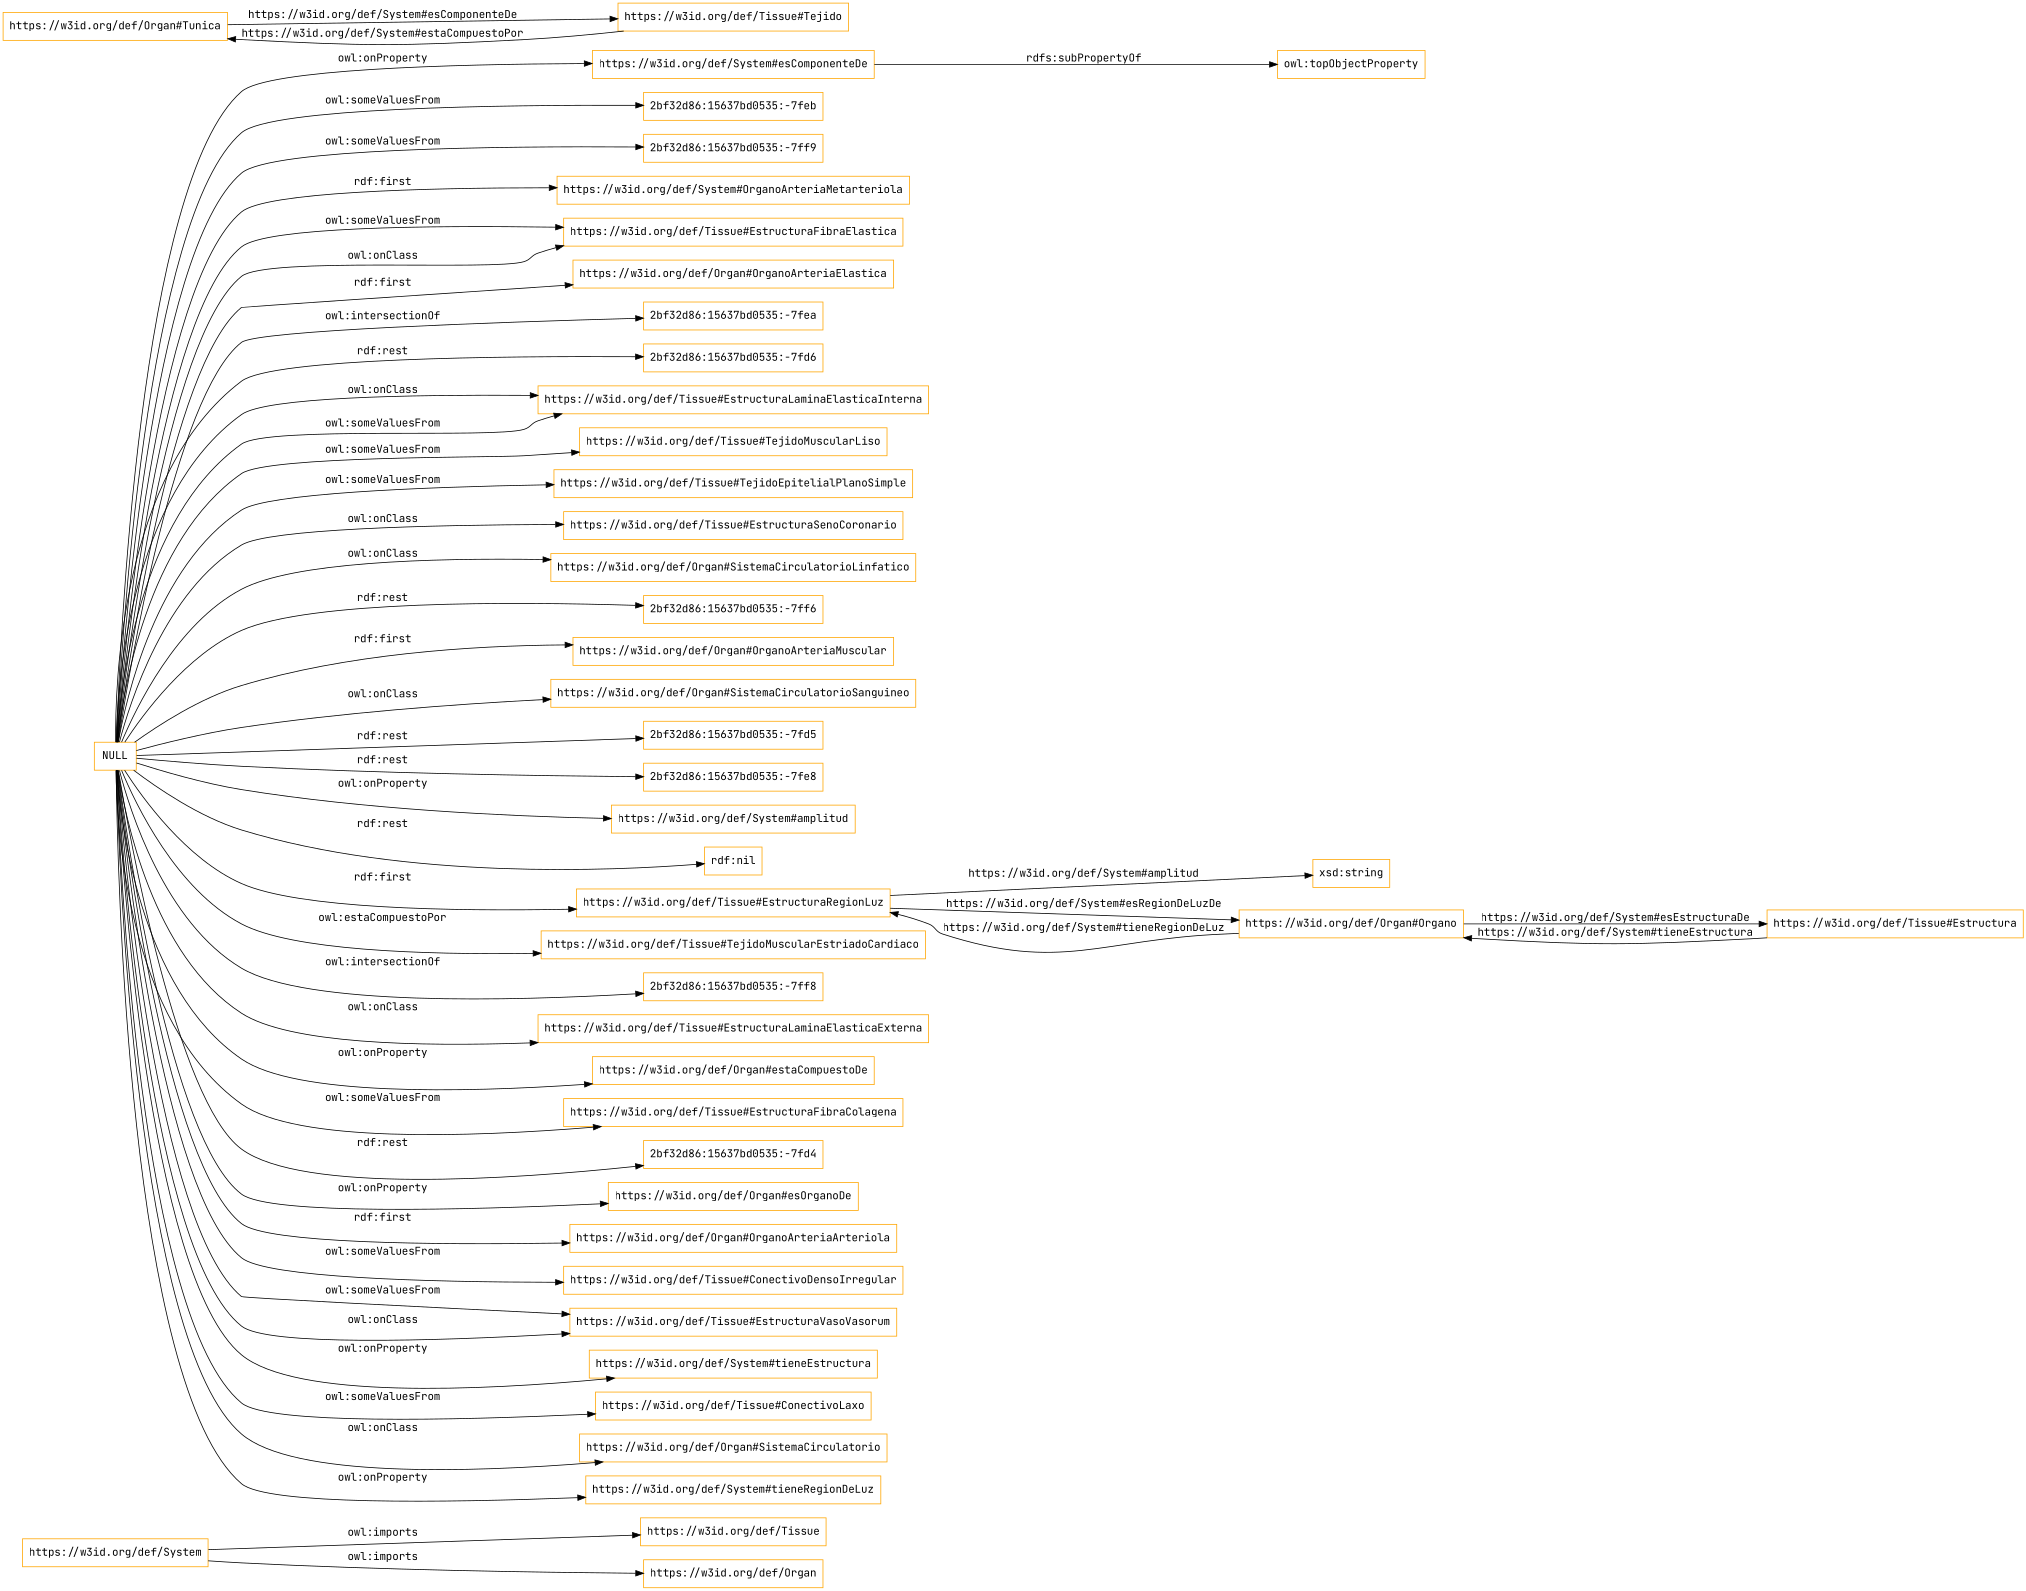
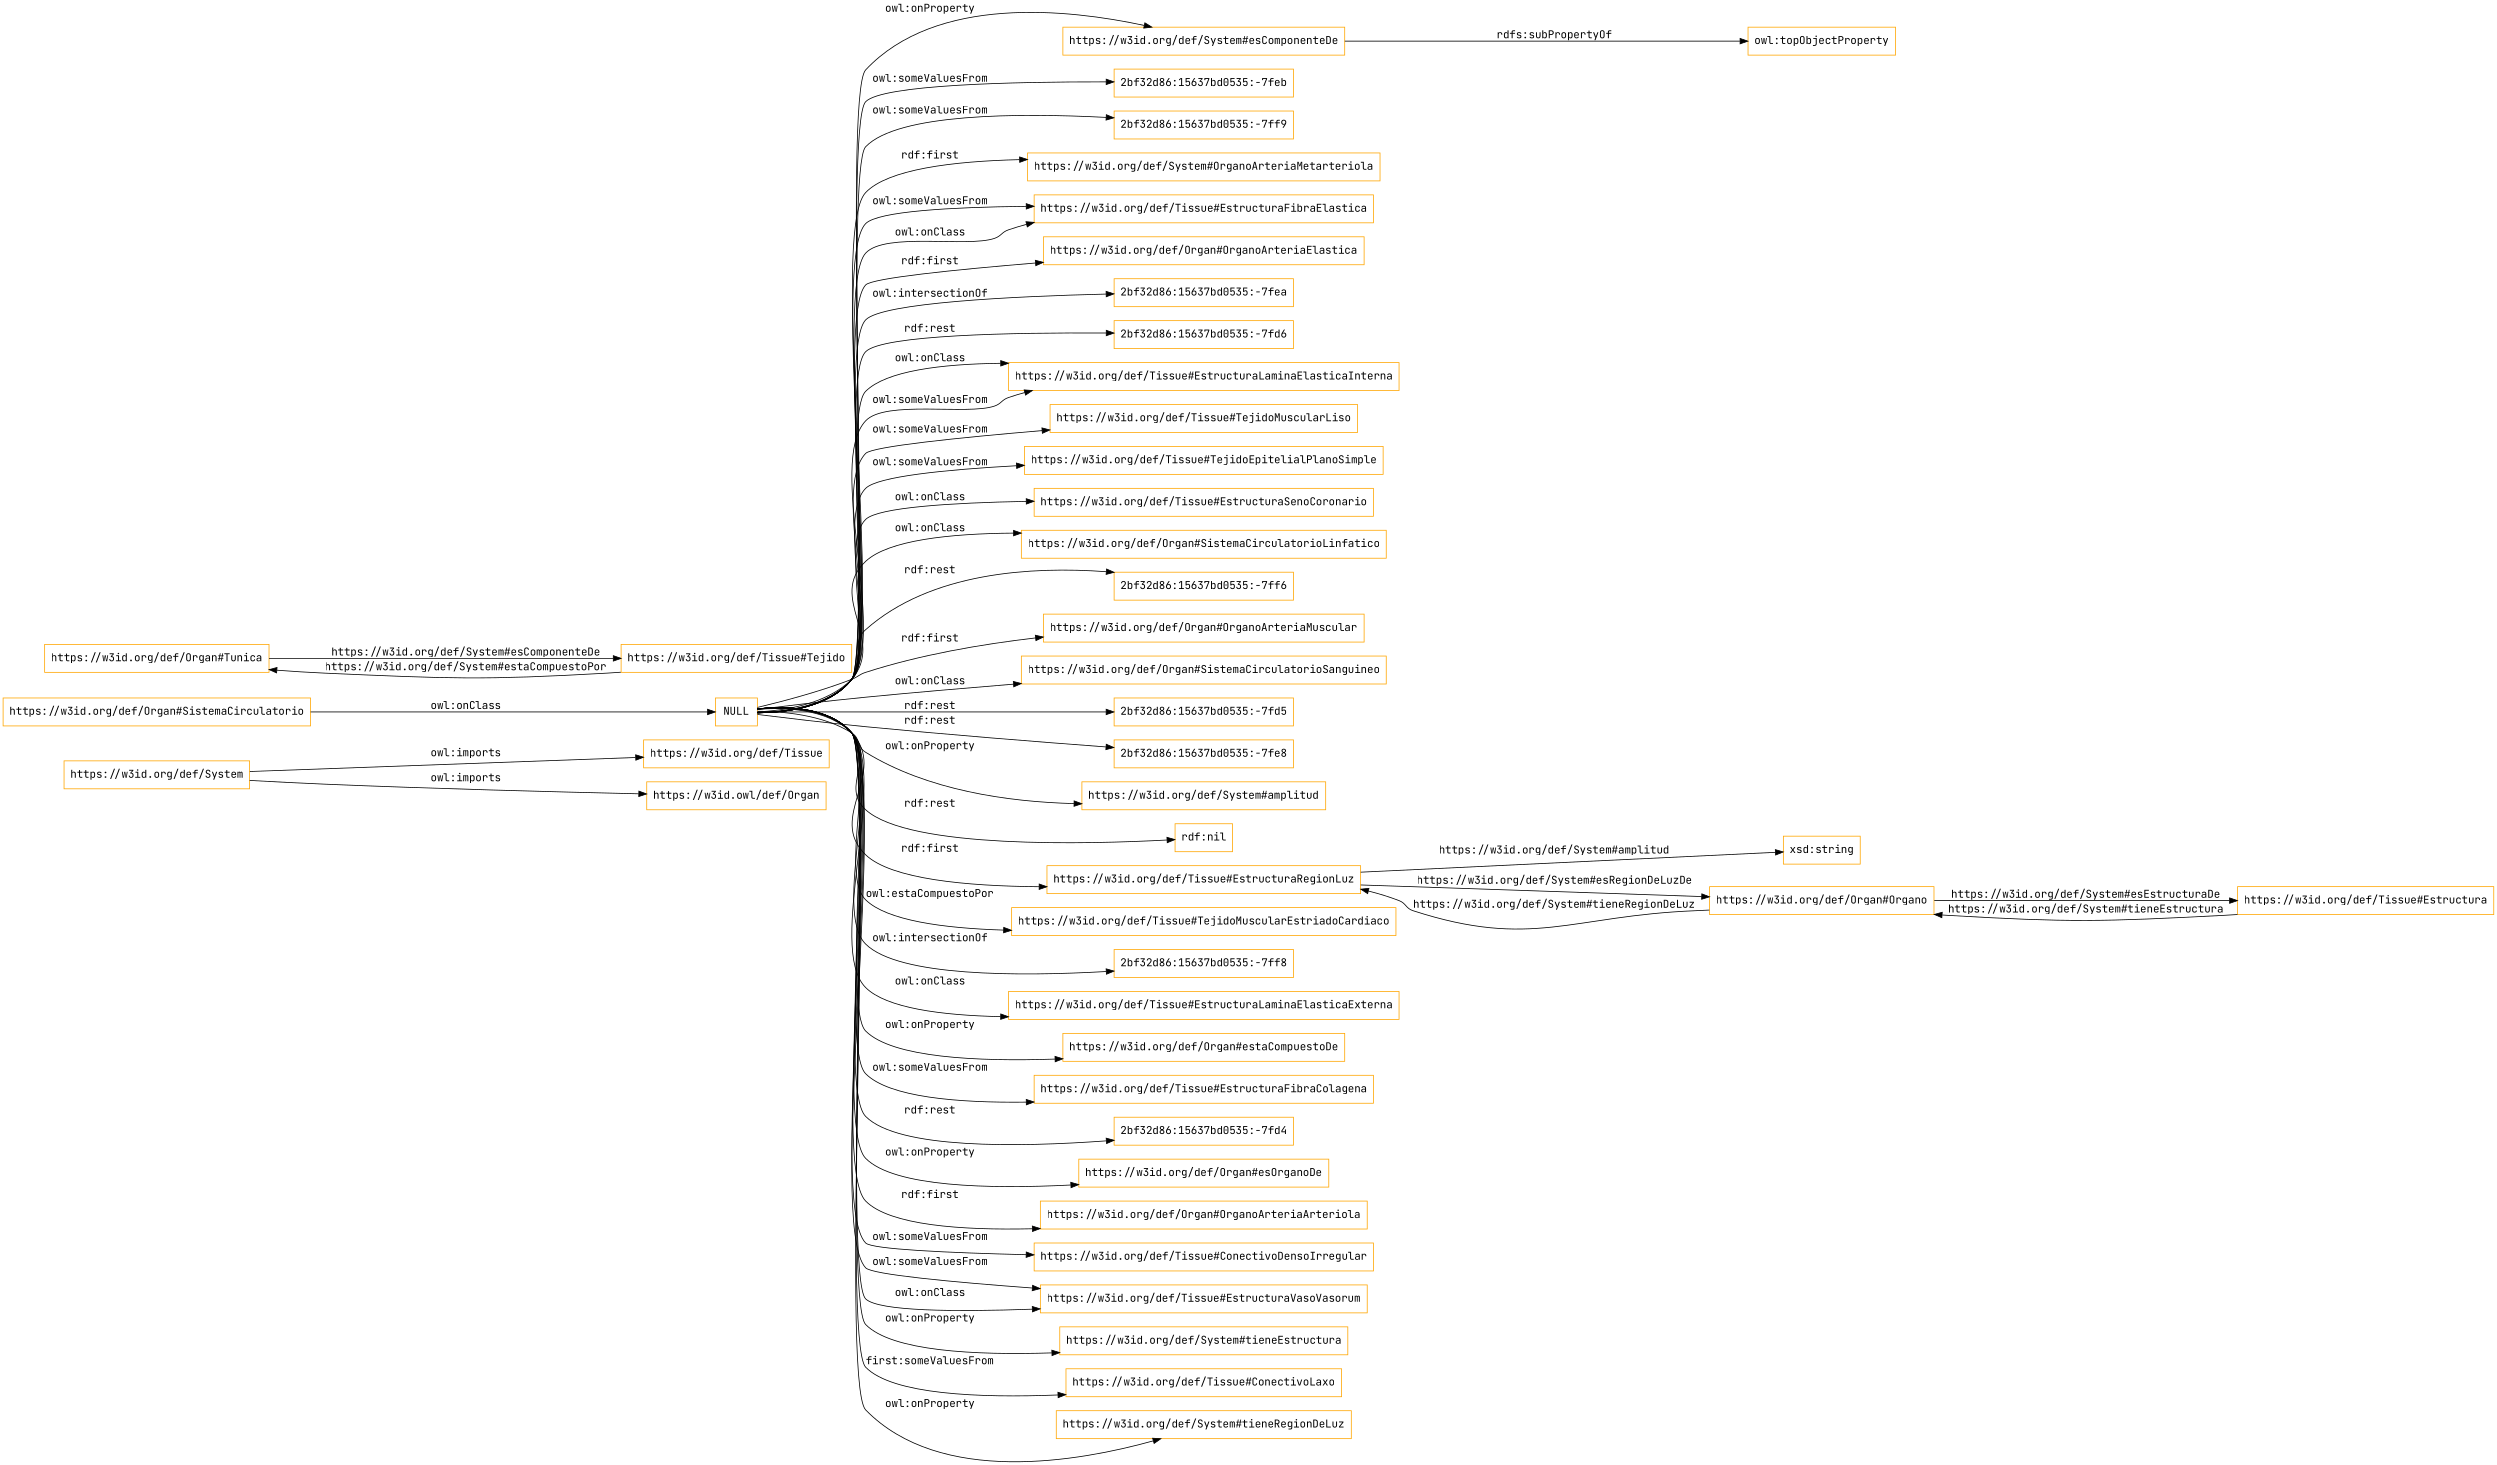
edge "NULL" -> "https://w3id.org/def/Organ#SistemaCirculatorio": reversed
edge "NULL" -> "https://w3id.org/def/Tissue#ConectivoLaxo": label "owl:someValuesFrom" -> "first:someValuesFrom"
node "https://w3id.org/def/Organ": label "https://w3id.org/def/Organ" -> "https://w3id.owl/def/Organ"
